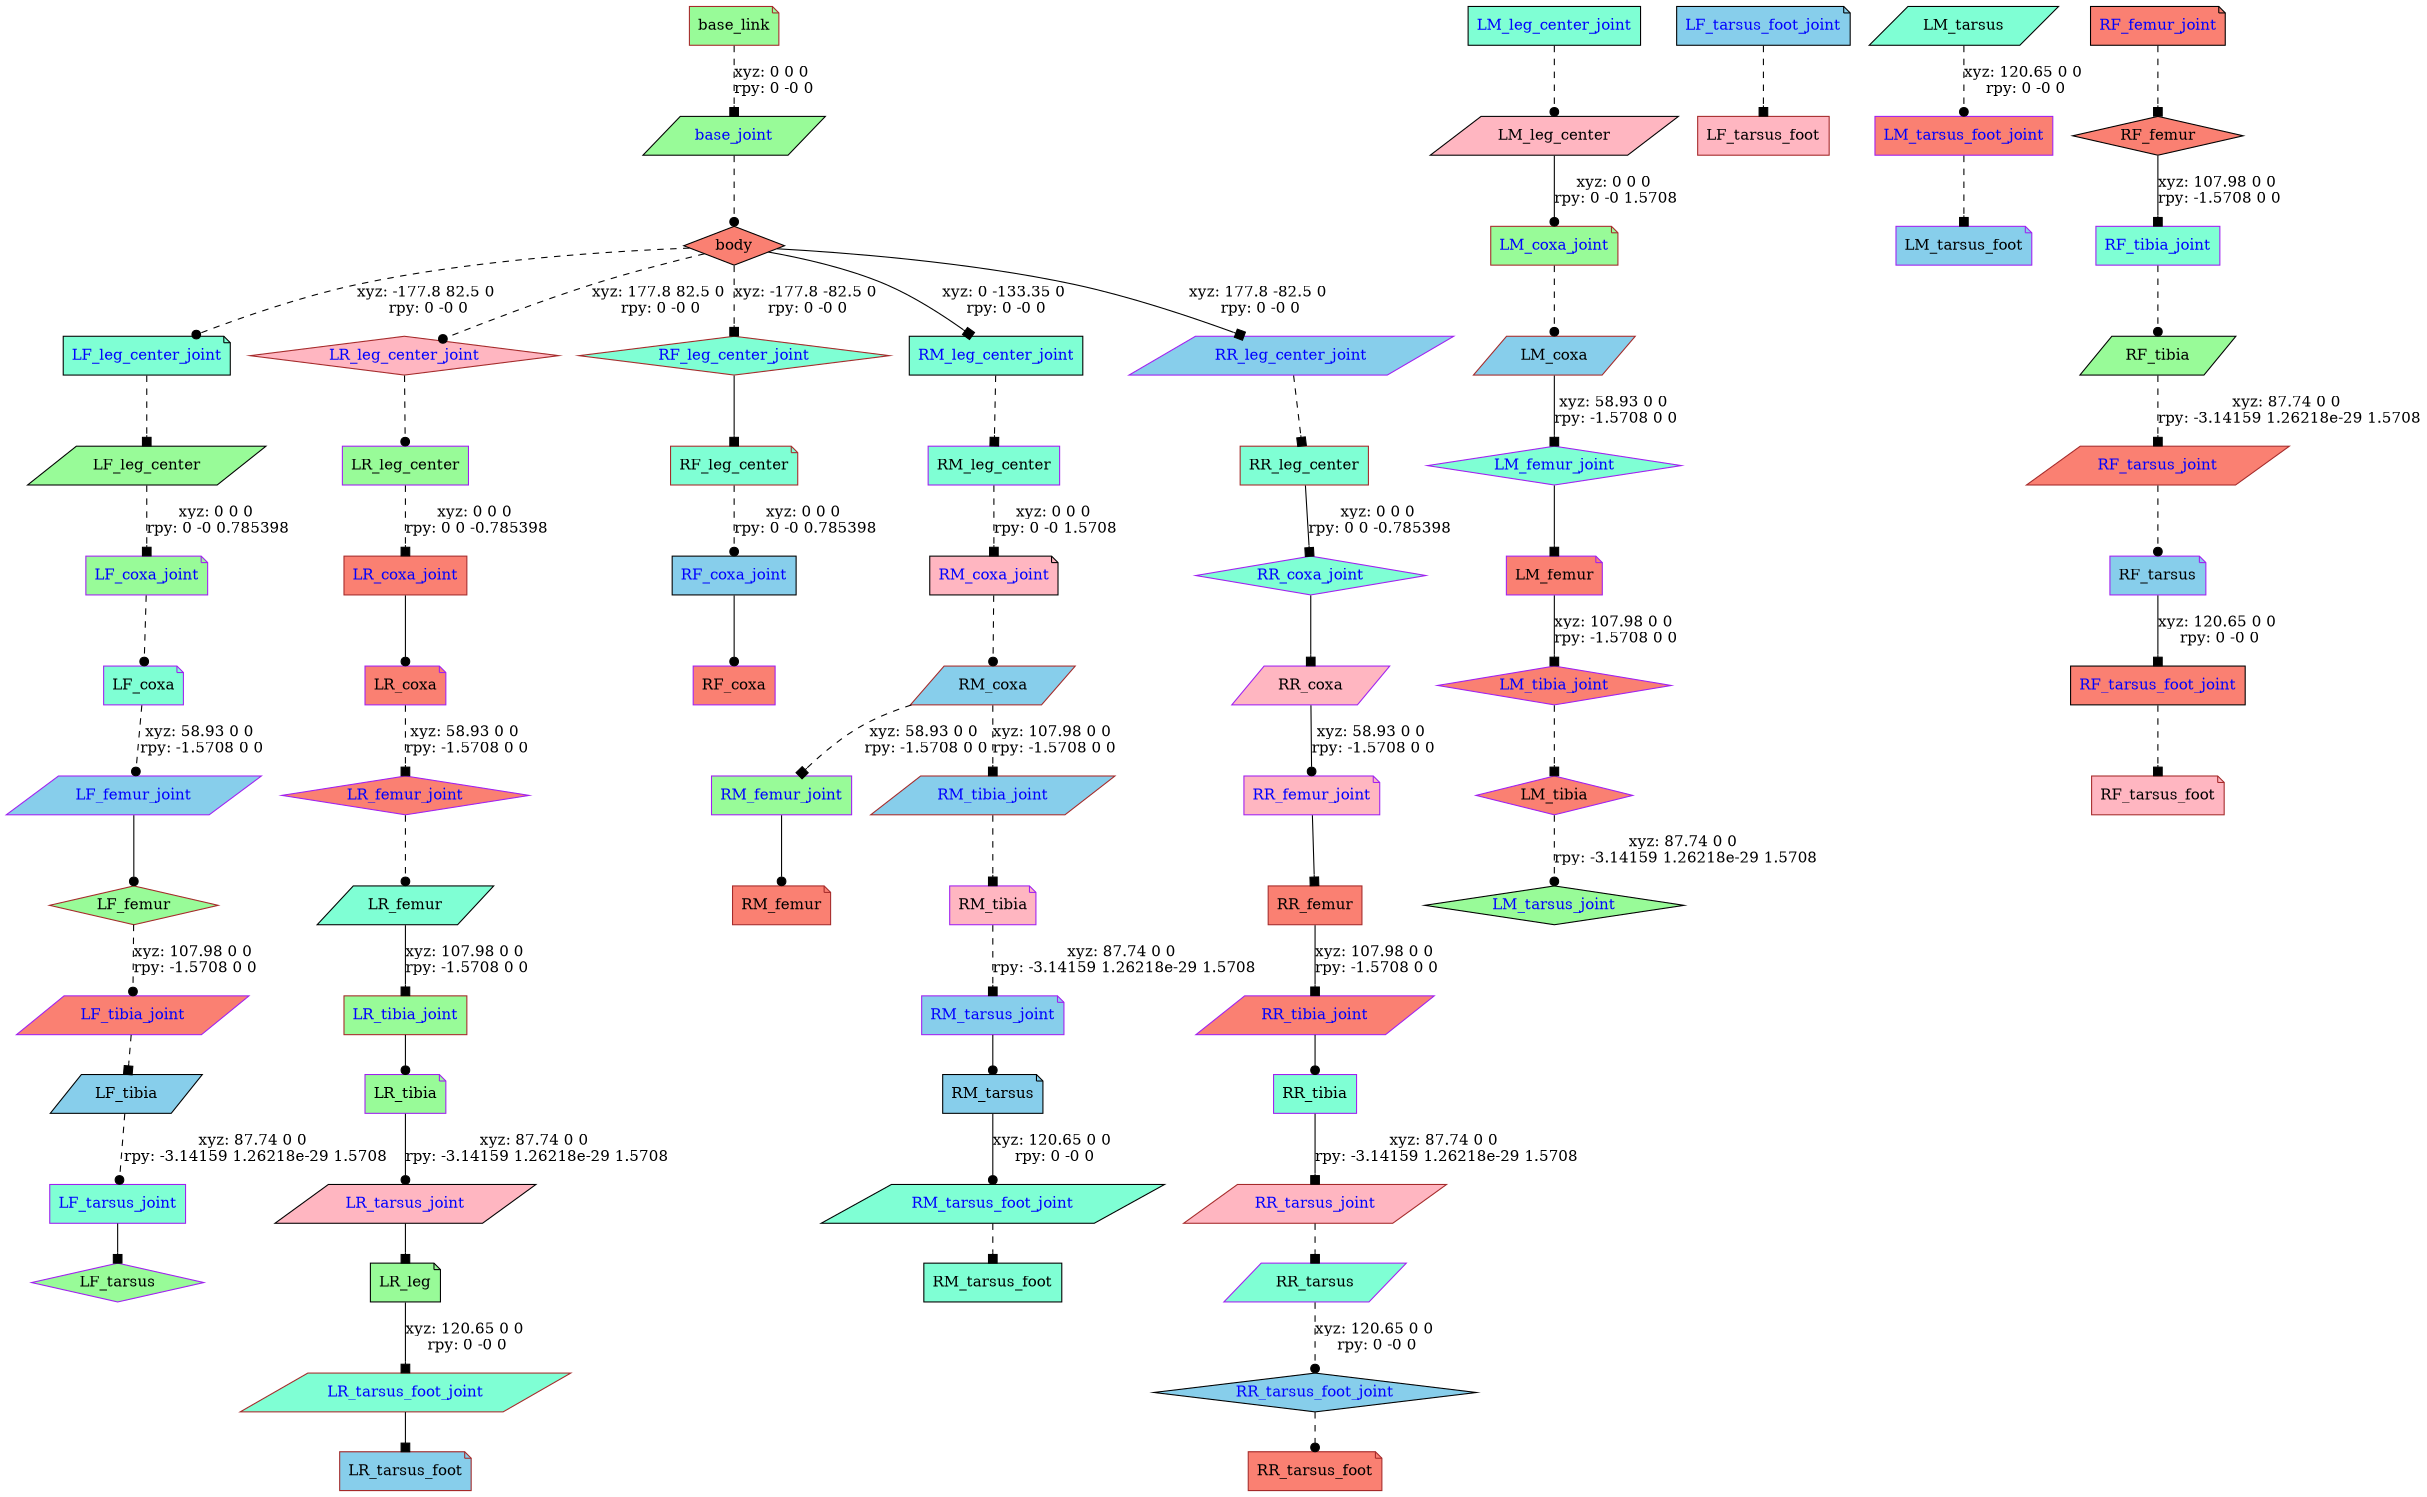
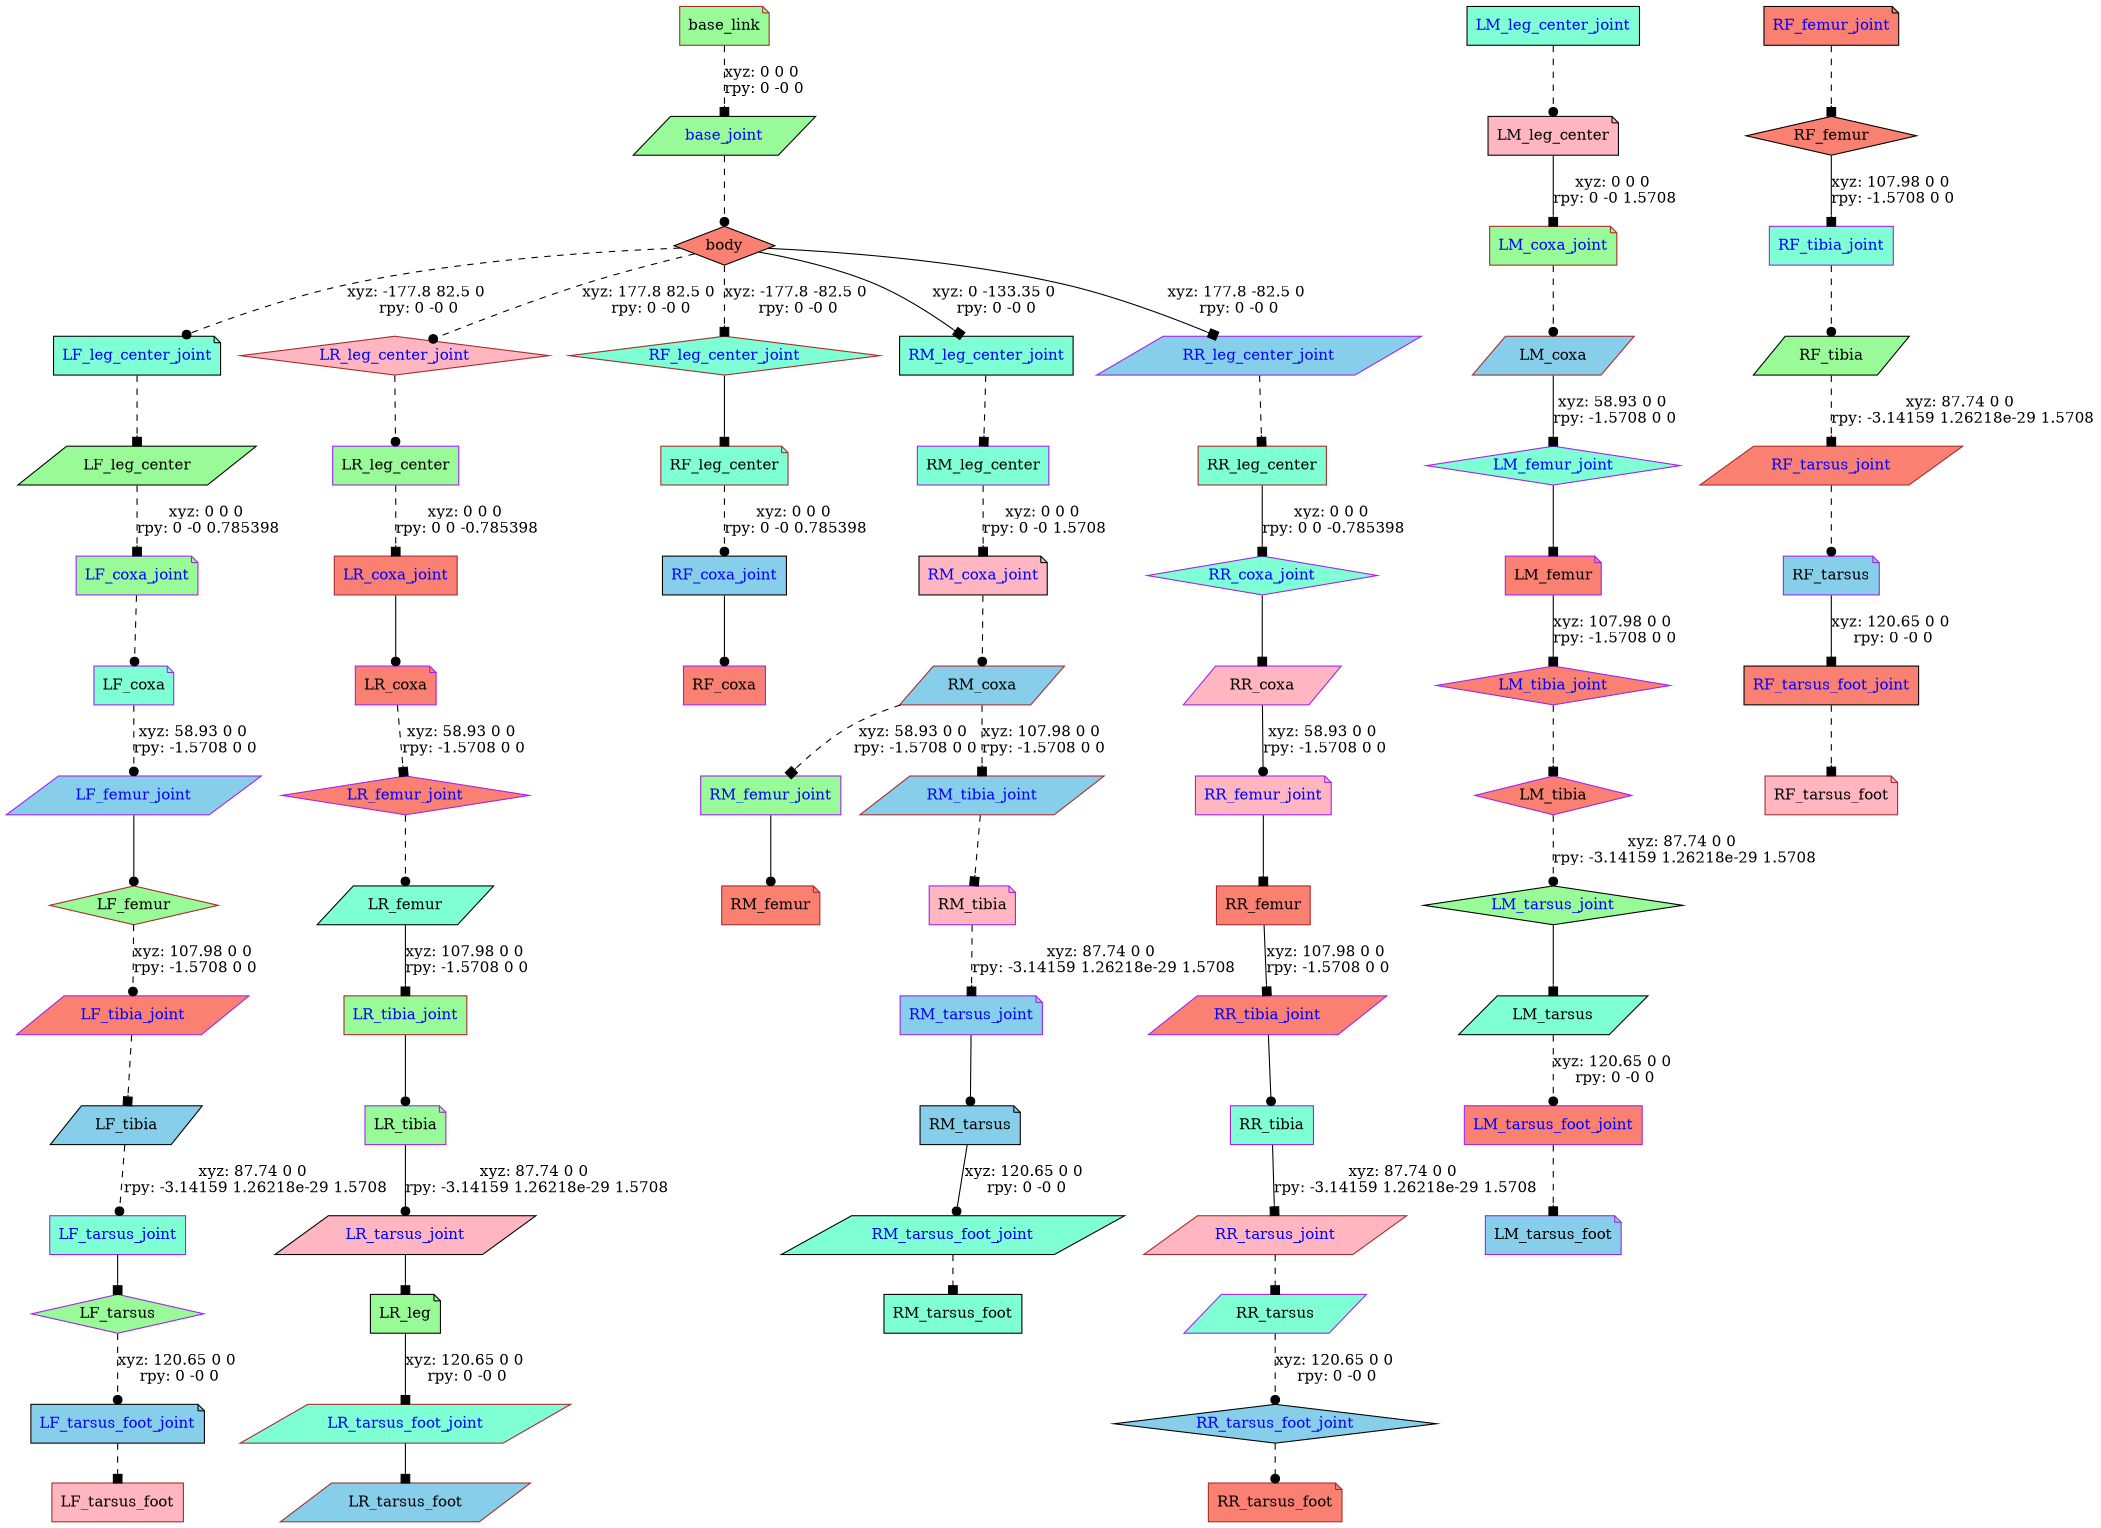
node "LM_leg_center": shape parallelogram -> note
edge "LM_leg_center" -> "LM_coxa_joint": arrowhead dot -> box
edge "LM_tarsus_joint" -> "LM_tarsus": added
edge "LF_tarsus" -> "LF_tarsus_foot_joint": added, label "xyz: 120.65 0 0 rpy: 0 -0 0"
node "LR_tarsus_foot": shape note -> parallelogram
